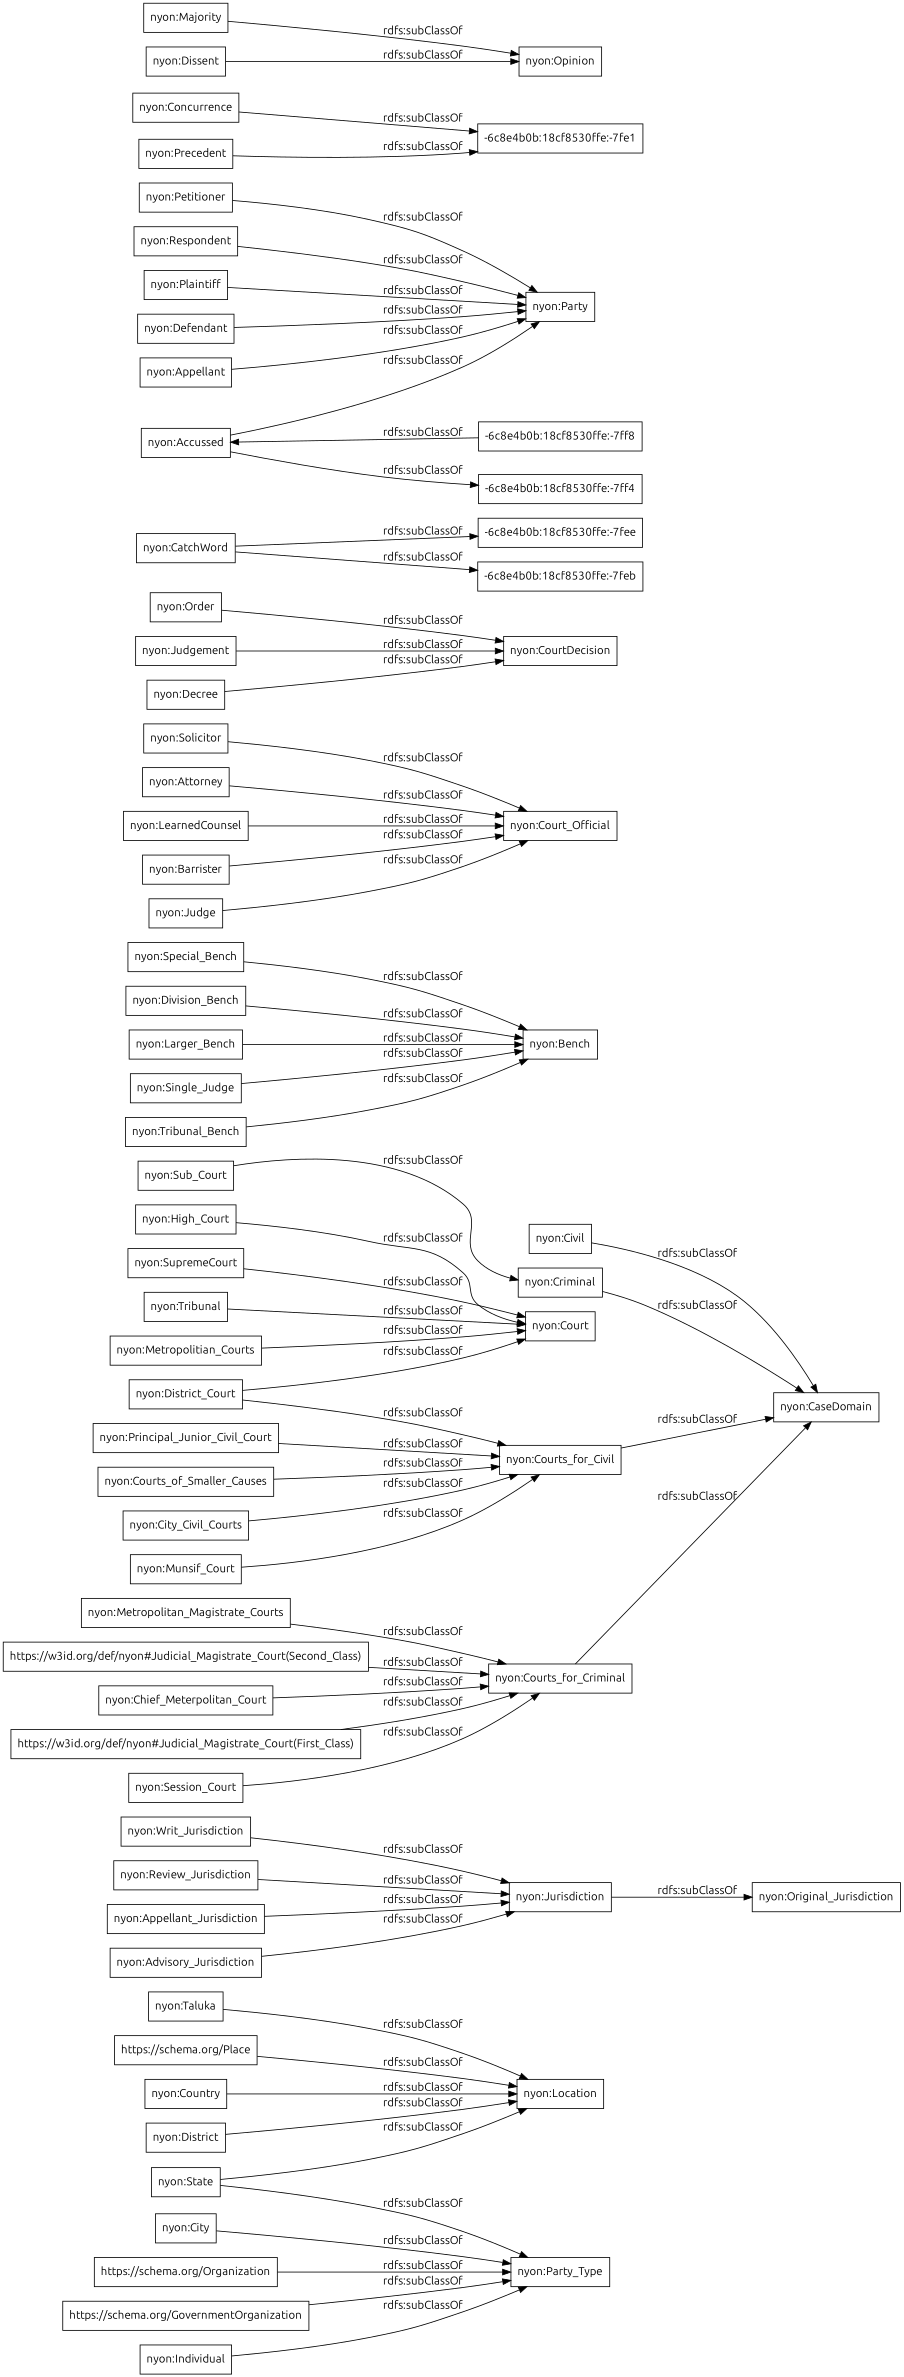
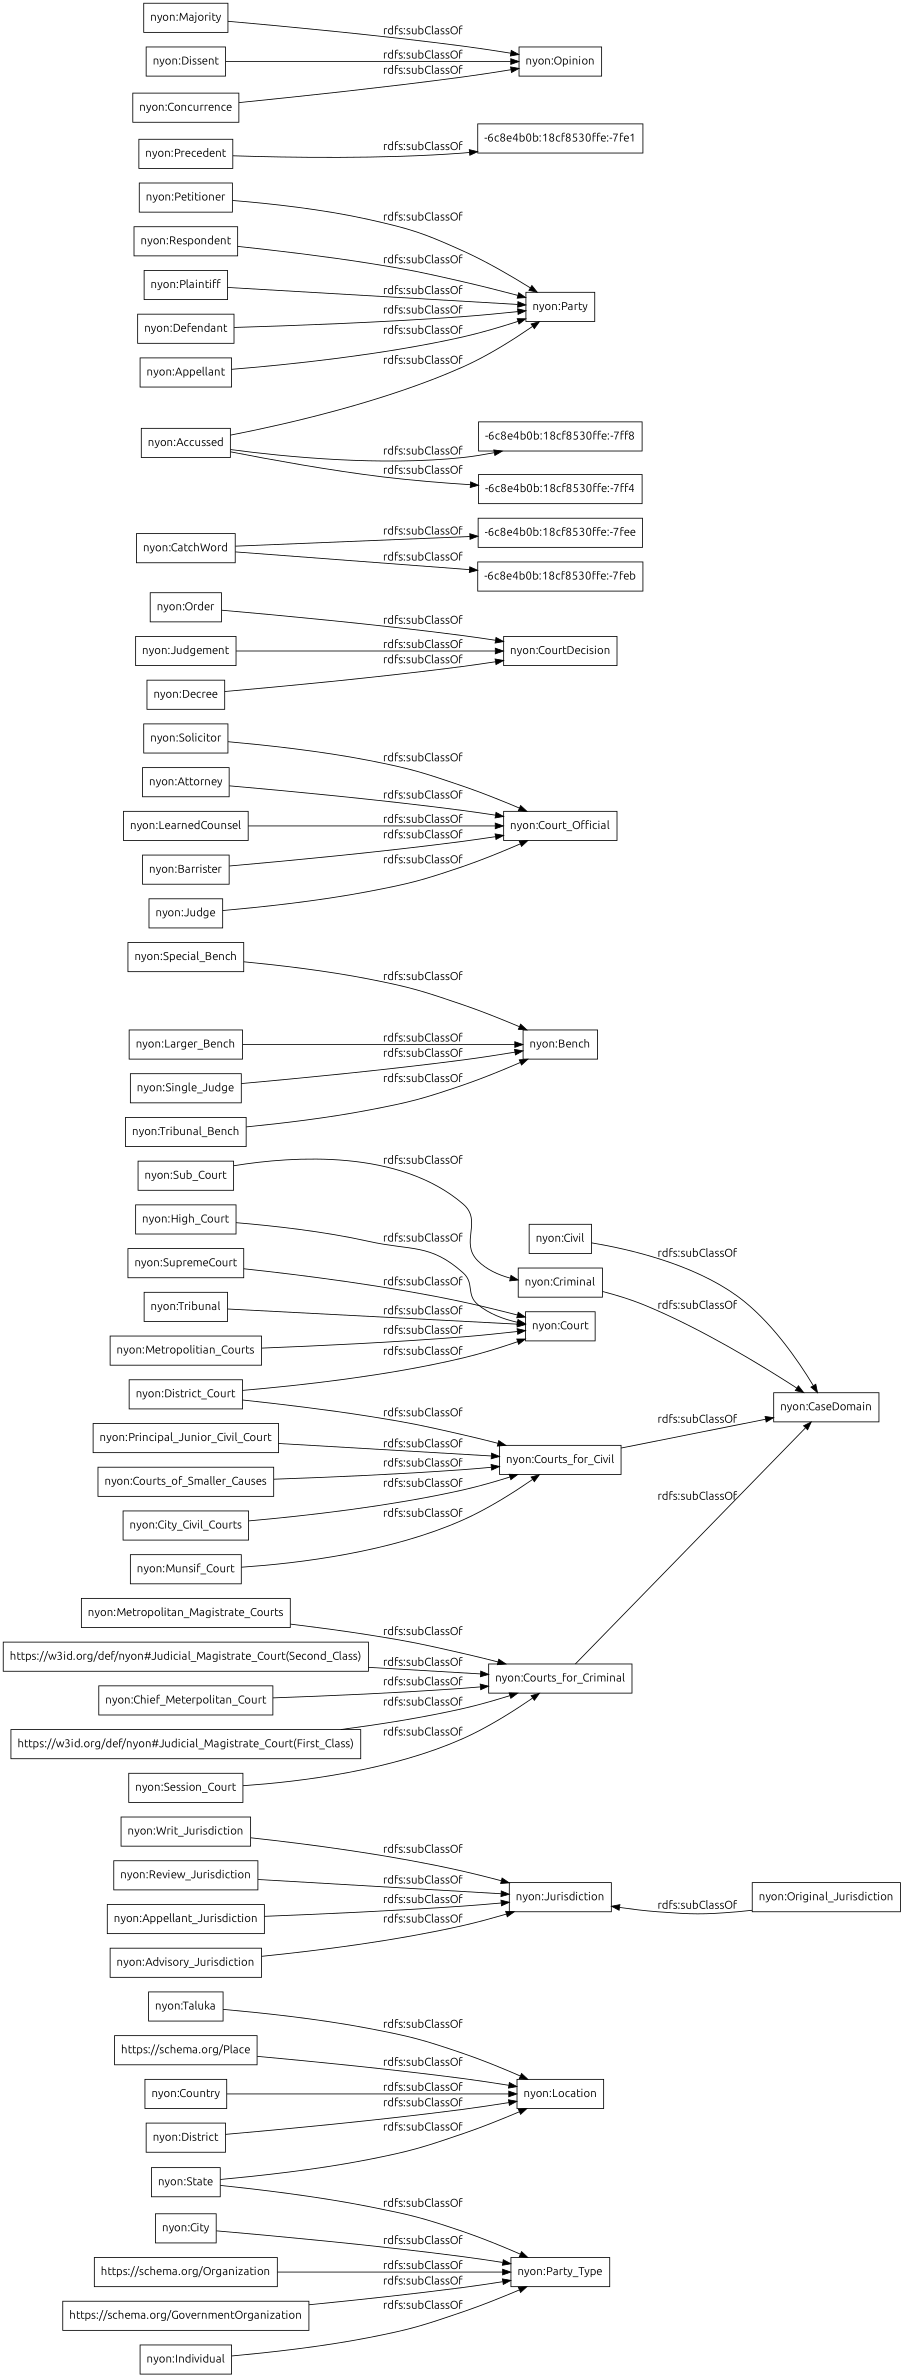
edge "nyon:Concurrence" -> "-6c8e4b0b:18cf8530ffe:-7fe1": now "nyon:Concurrence" -> "nyon:Opinion"
edge "-6c8e4b0b:18cf8530ffe:-7ff8" -> "nyon:Accussed": reversed
node "nyon:Division_Bench": removed
edge "nyon:Jurisdiction" -> "nyon:Original_Jurisdiction": reversed
